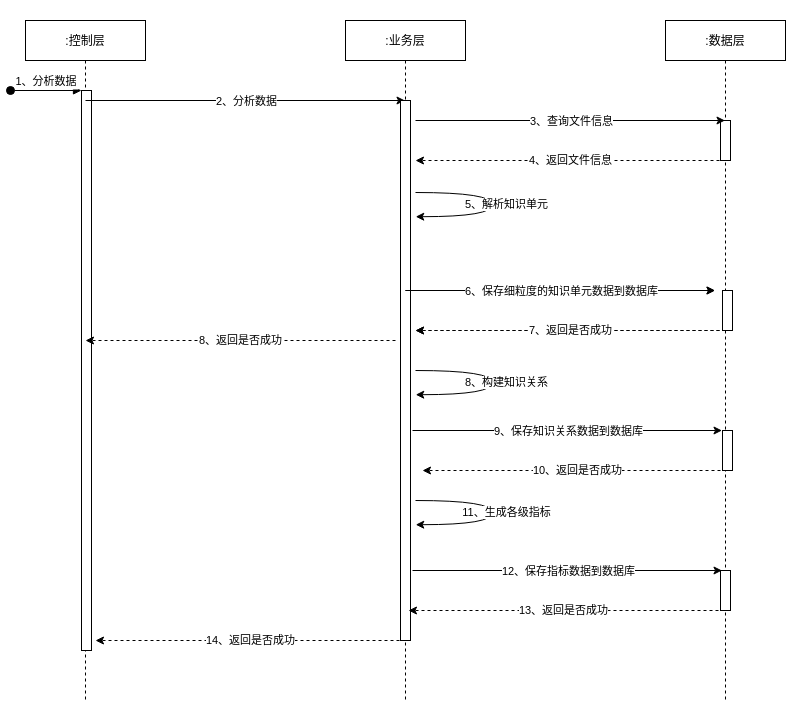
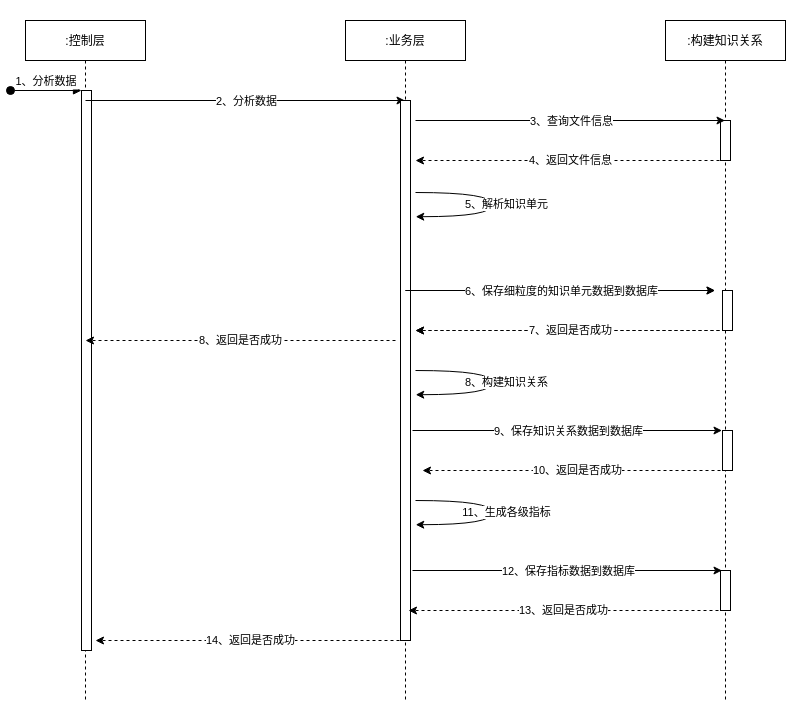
node ":数据层": label ":数据层" -> ":构建知识关系"
